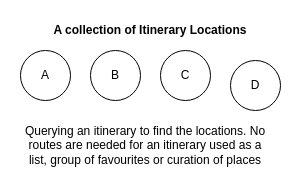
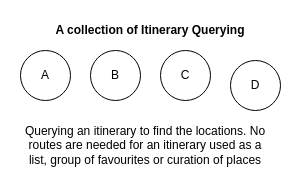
node "A collection of Itinerary Locations": label "A collection of Itinerary Locations" -> "A collection of Itinerary Querying"
